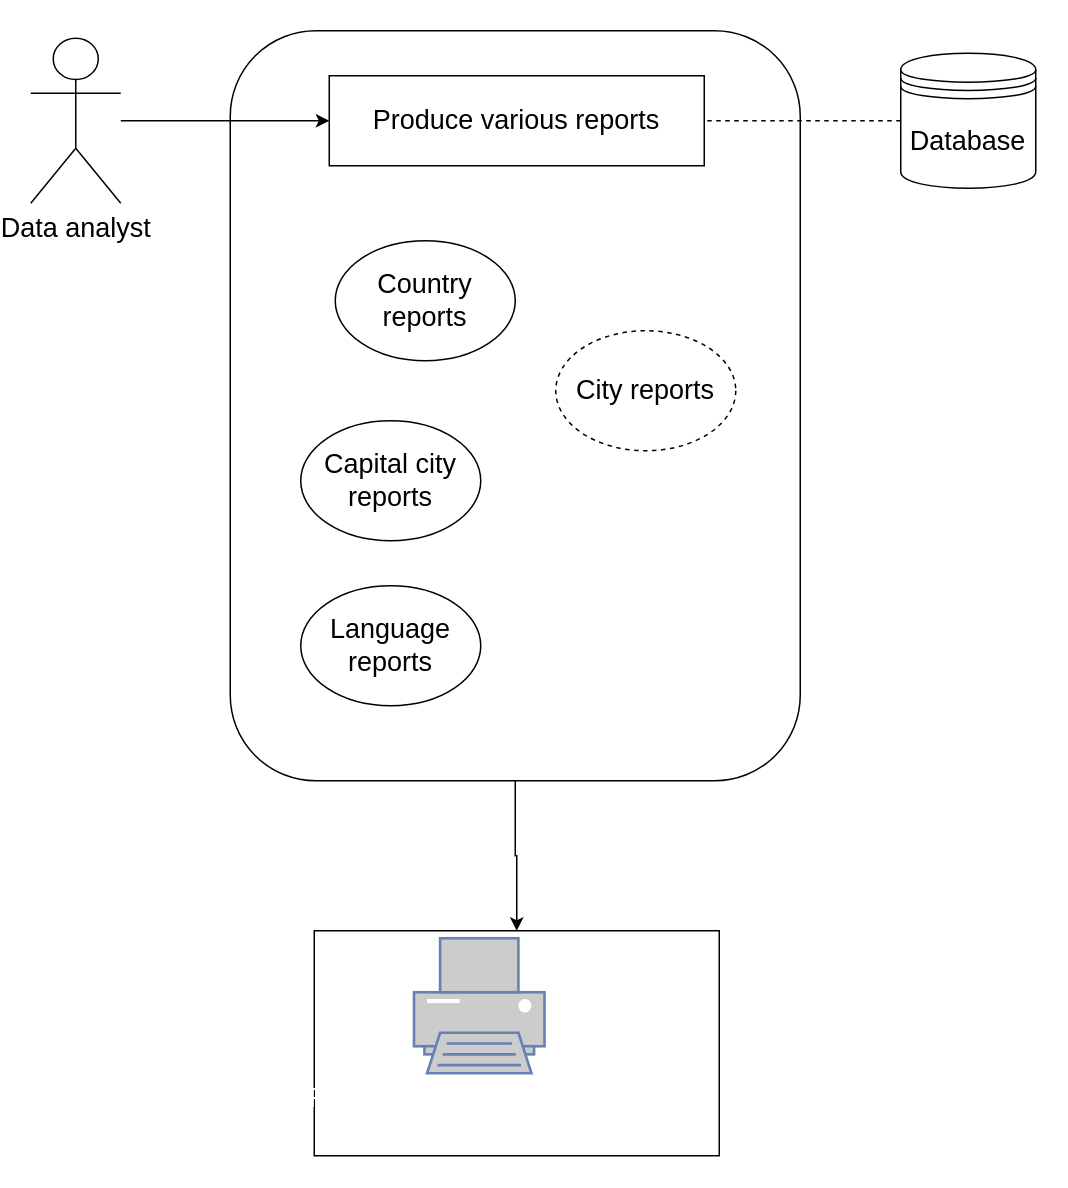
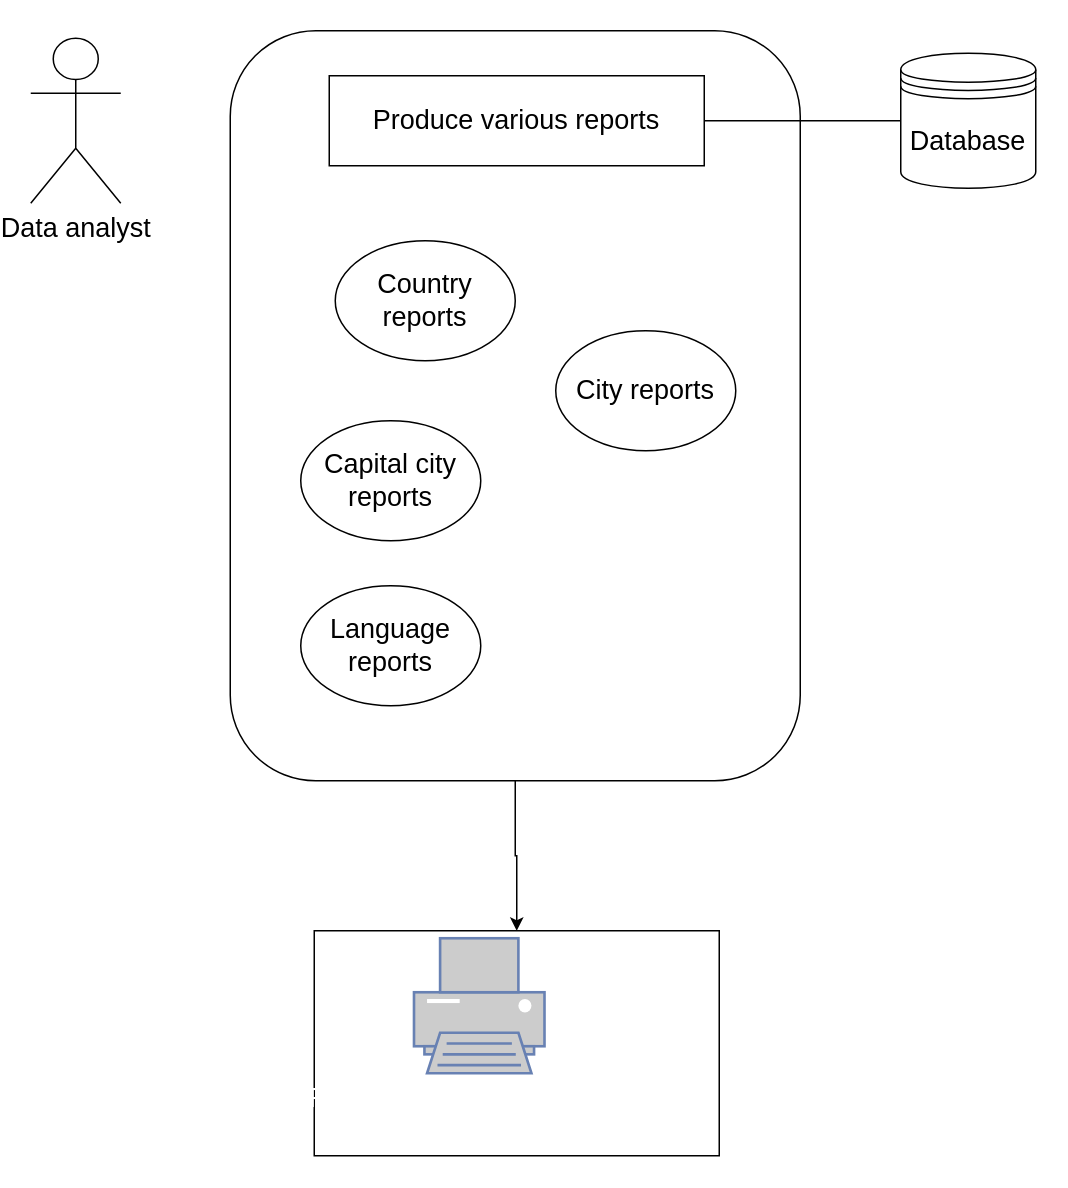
edge "Data analyst" -> "Produce various reports": removed
edge "Produce various reports" -- "Database": style dashed -> solid
node "City reports": style dashed -> solid
